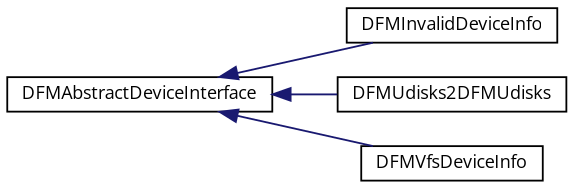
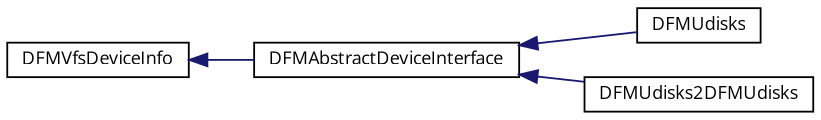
node "DFMInvalidDeviceInfo": label "DFMInvalidDeviceInfo" -> "DFMUdisks"
edge "DFMVfsDeviceInfo" -> "DFMAbstractDeviceInterface": reversed
